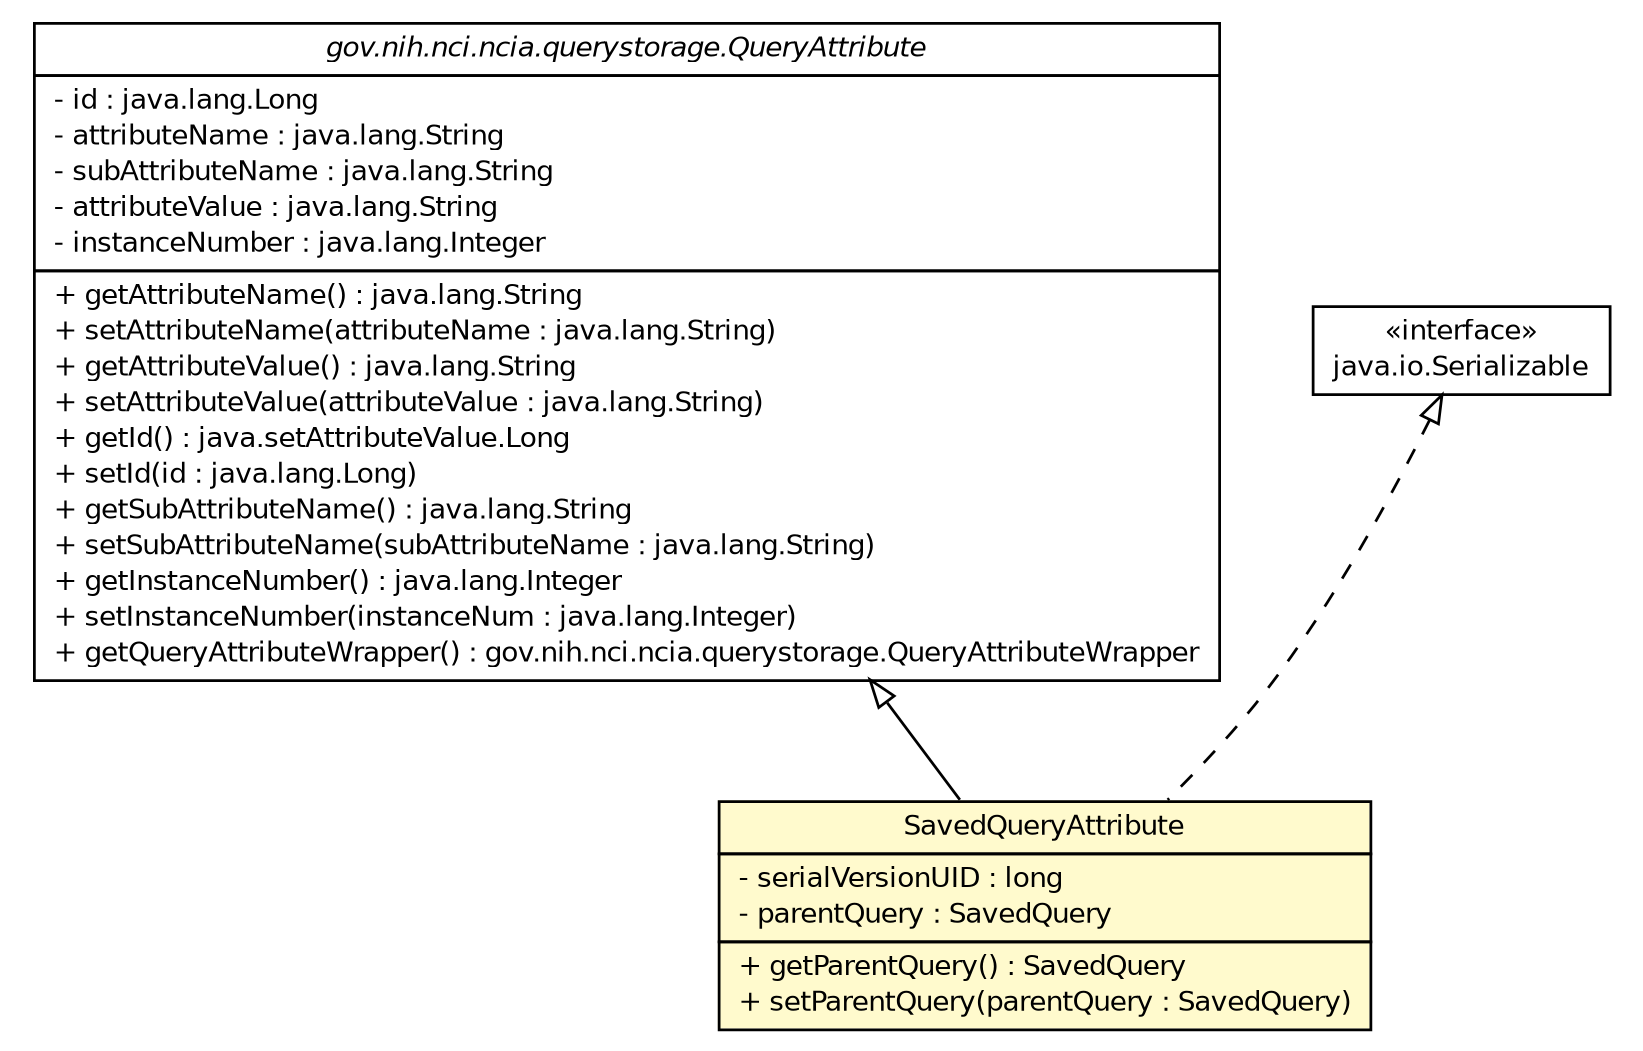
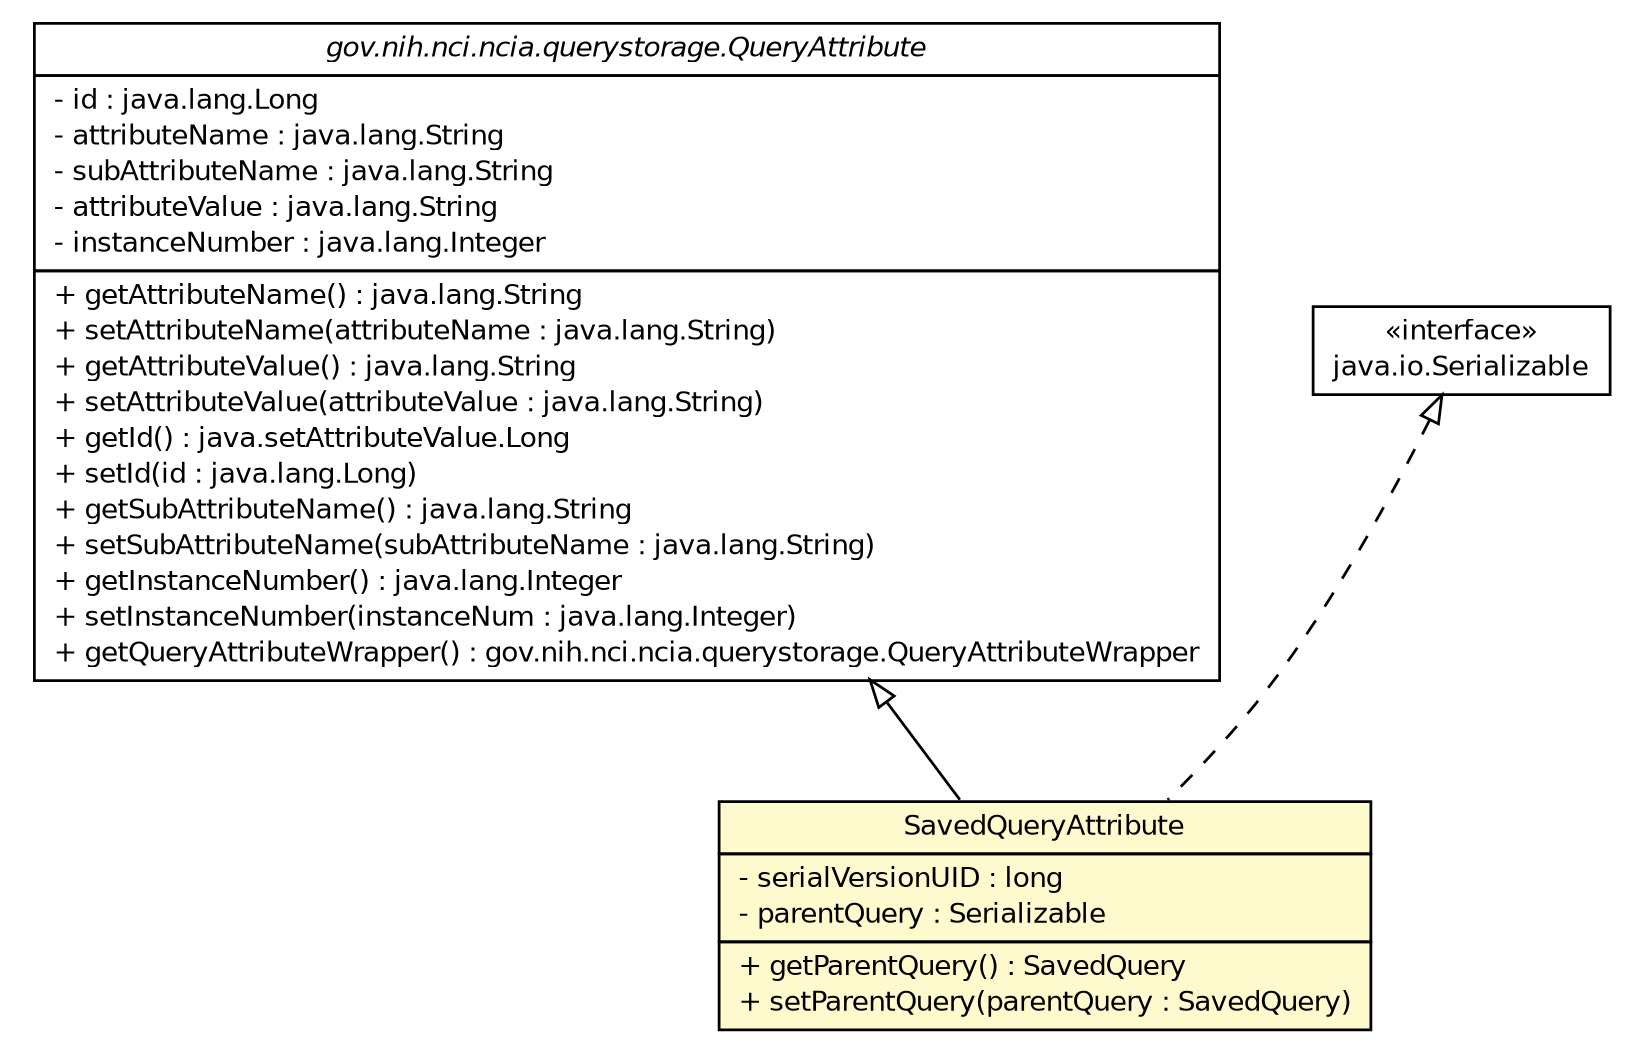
node "SavedQueryAttribute": text "- parentQuery : SavedQuery" -> "- parentQuery : Serializable"
